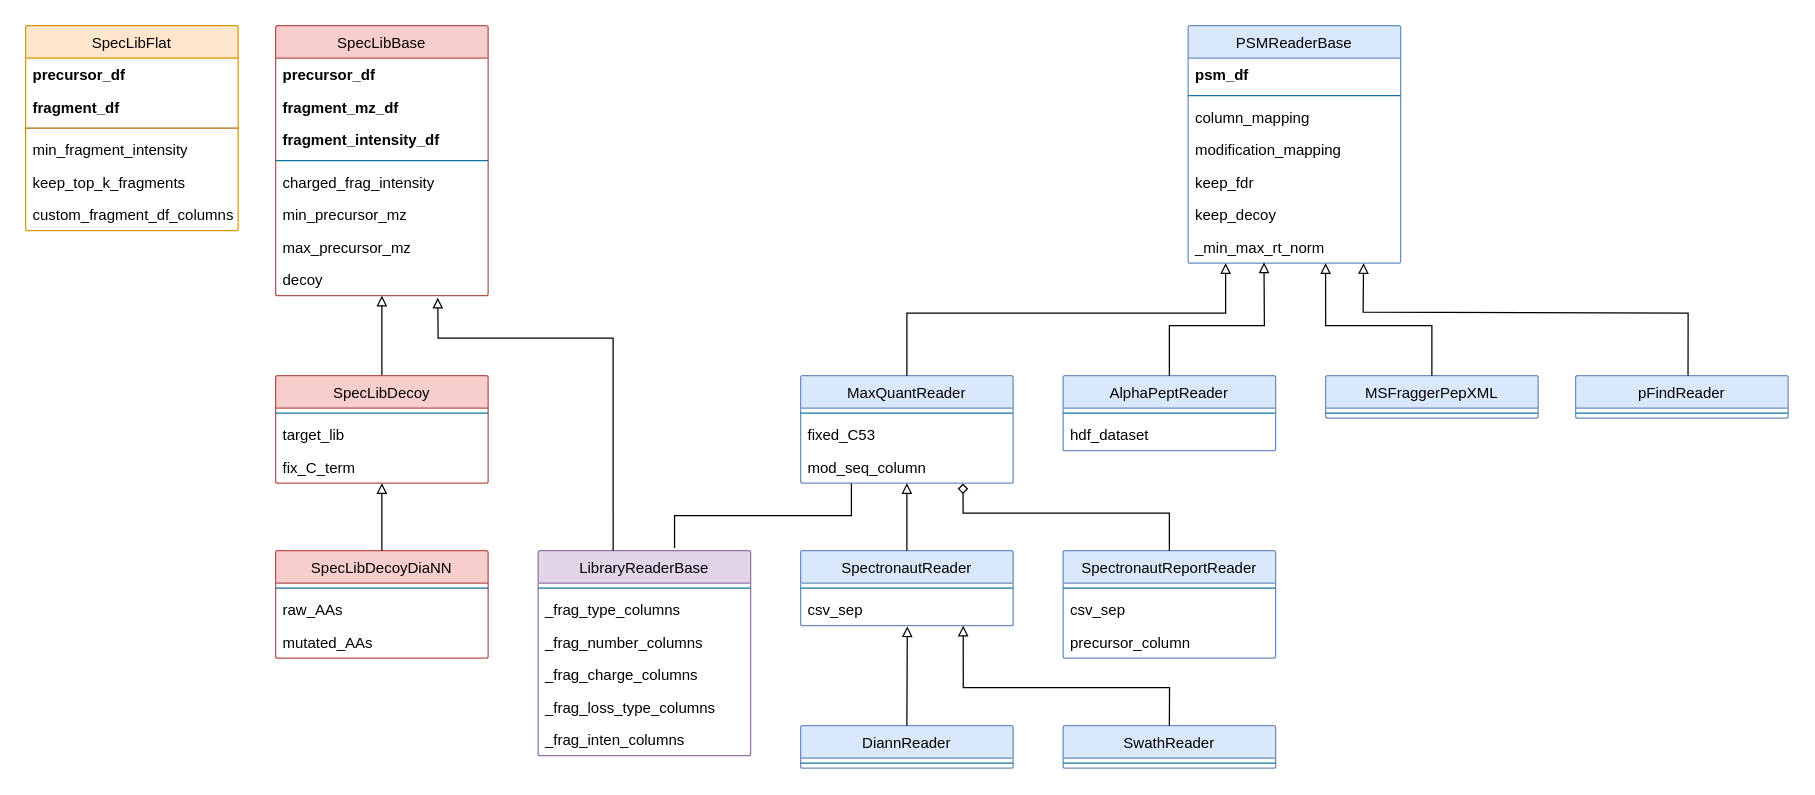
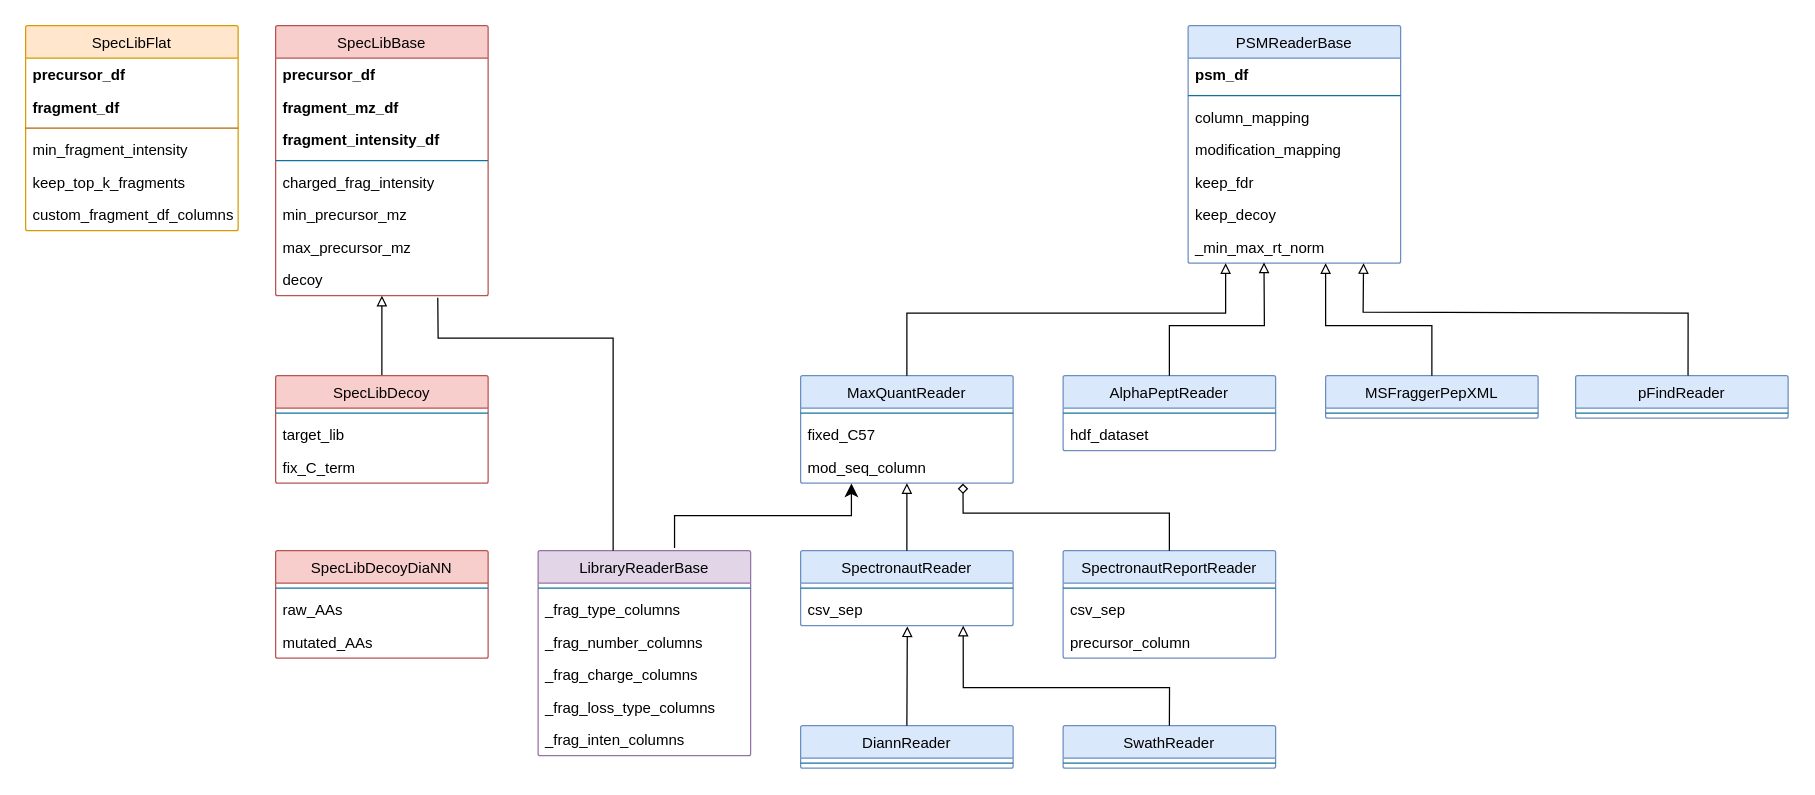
edge "LibraryReaderBase" -> "decoy": arrowhead block -> none
node "fixed_C53": label "fixed_C53" -> "fixed_C57"
edge "mod_seq_column" -- "LibraryReaderBase": arrowhead none -> classic
edge "SpecLibDecoyDiaNN" -> "SpecLibDecoy": removed
